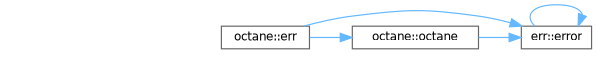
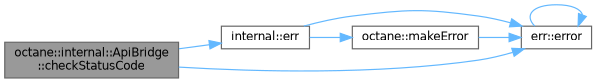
node "octane::err": label "octane::err" -> "internal::err"
node "octane::octane": label "octane::octane" -> "octane::makeError"
node "octane::internal::ApiBridge ::checkStatusCode": added
